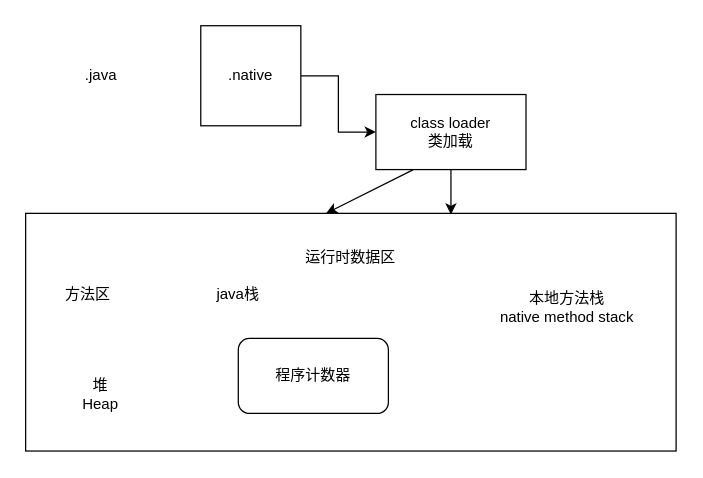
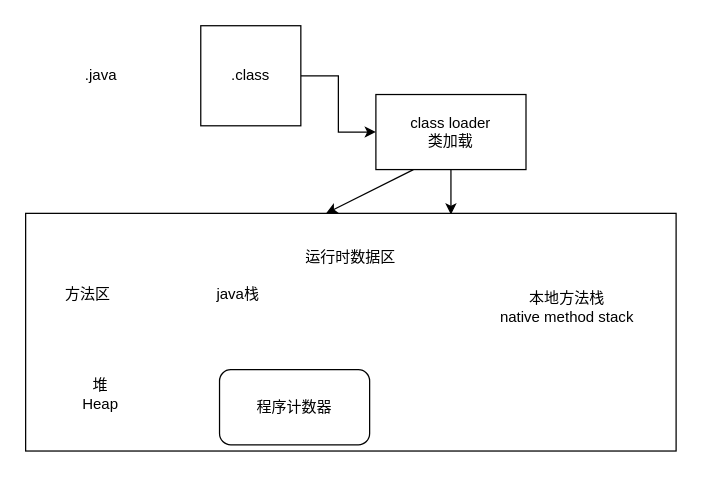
node ".native": label ".native" -> ".class"
node "程序计数器": moved (313, 376) -> (294, 407)
